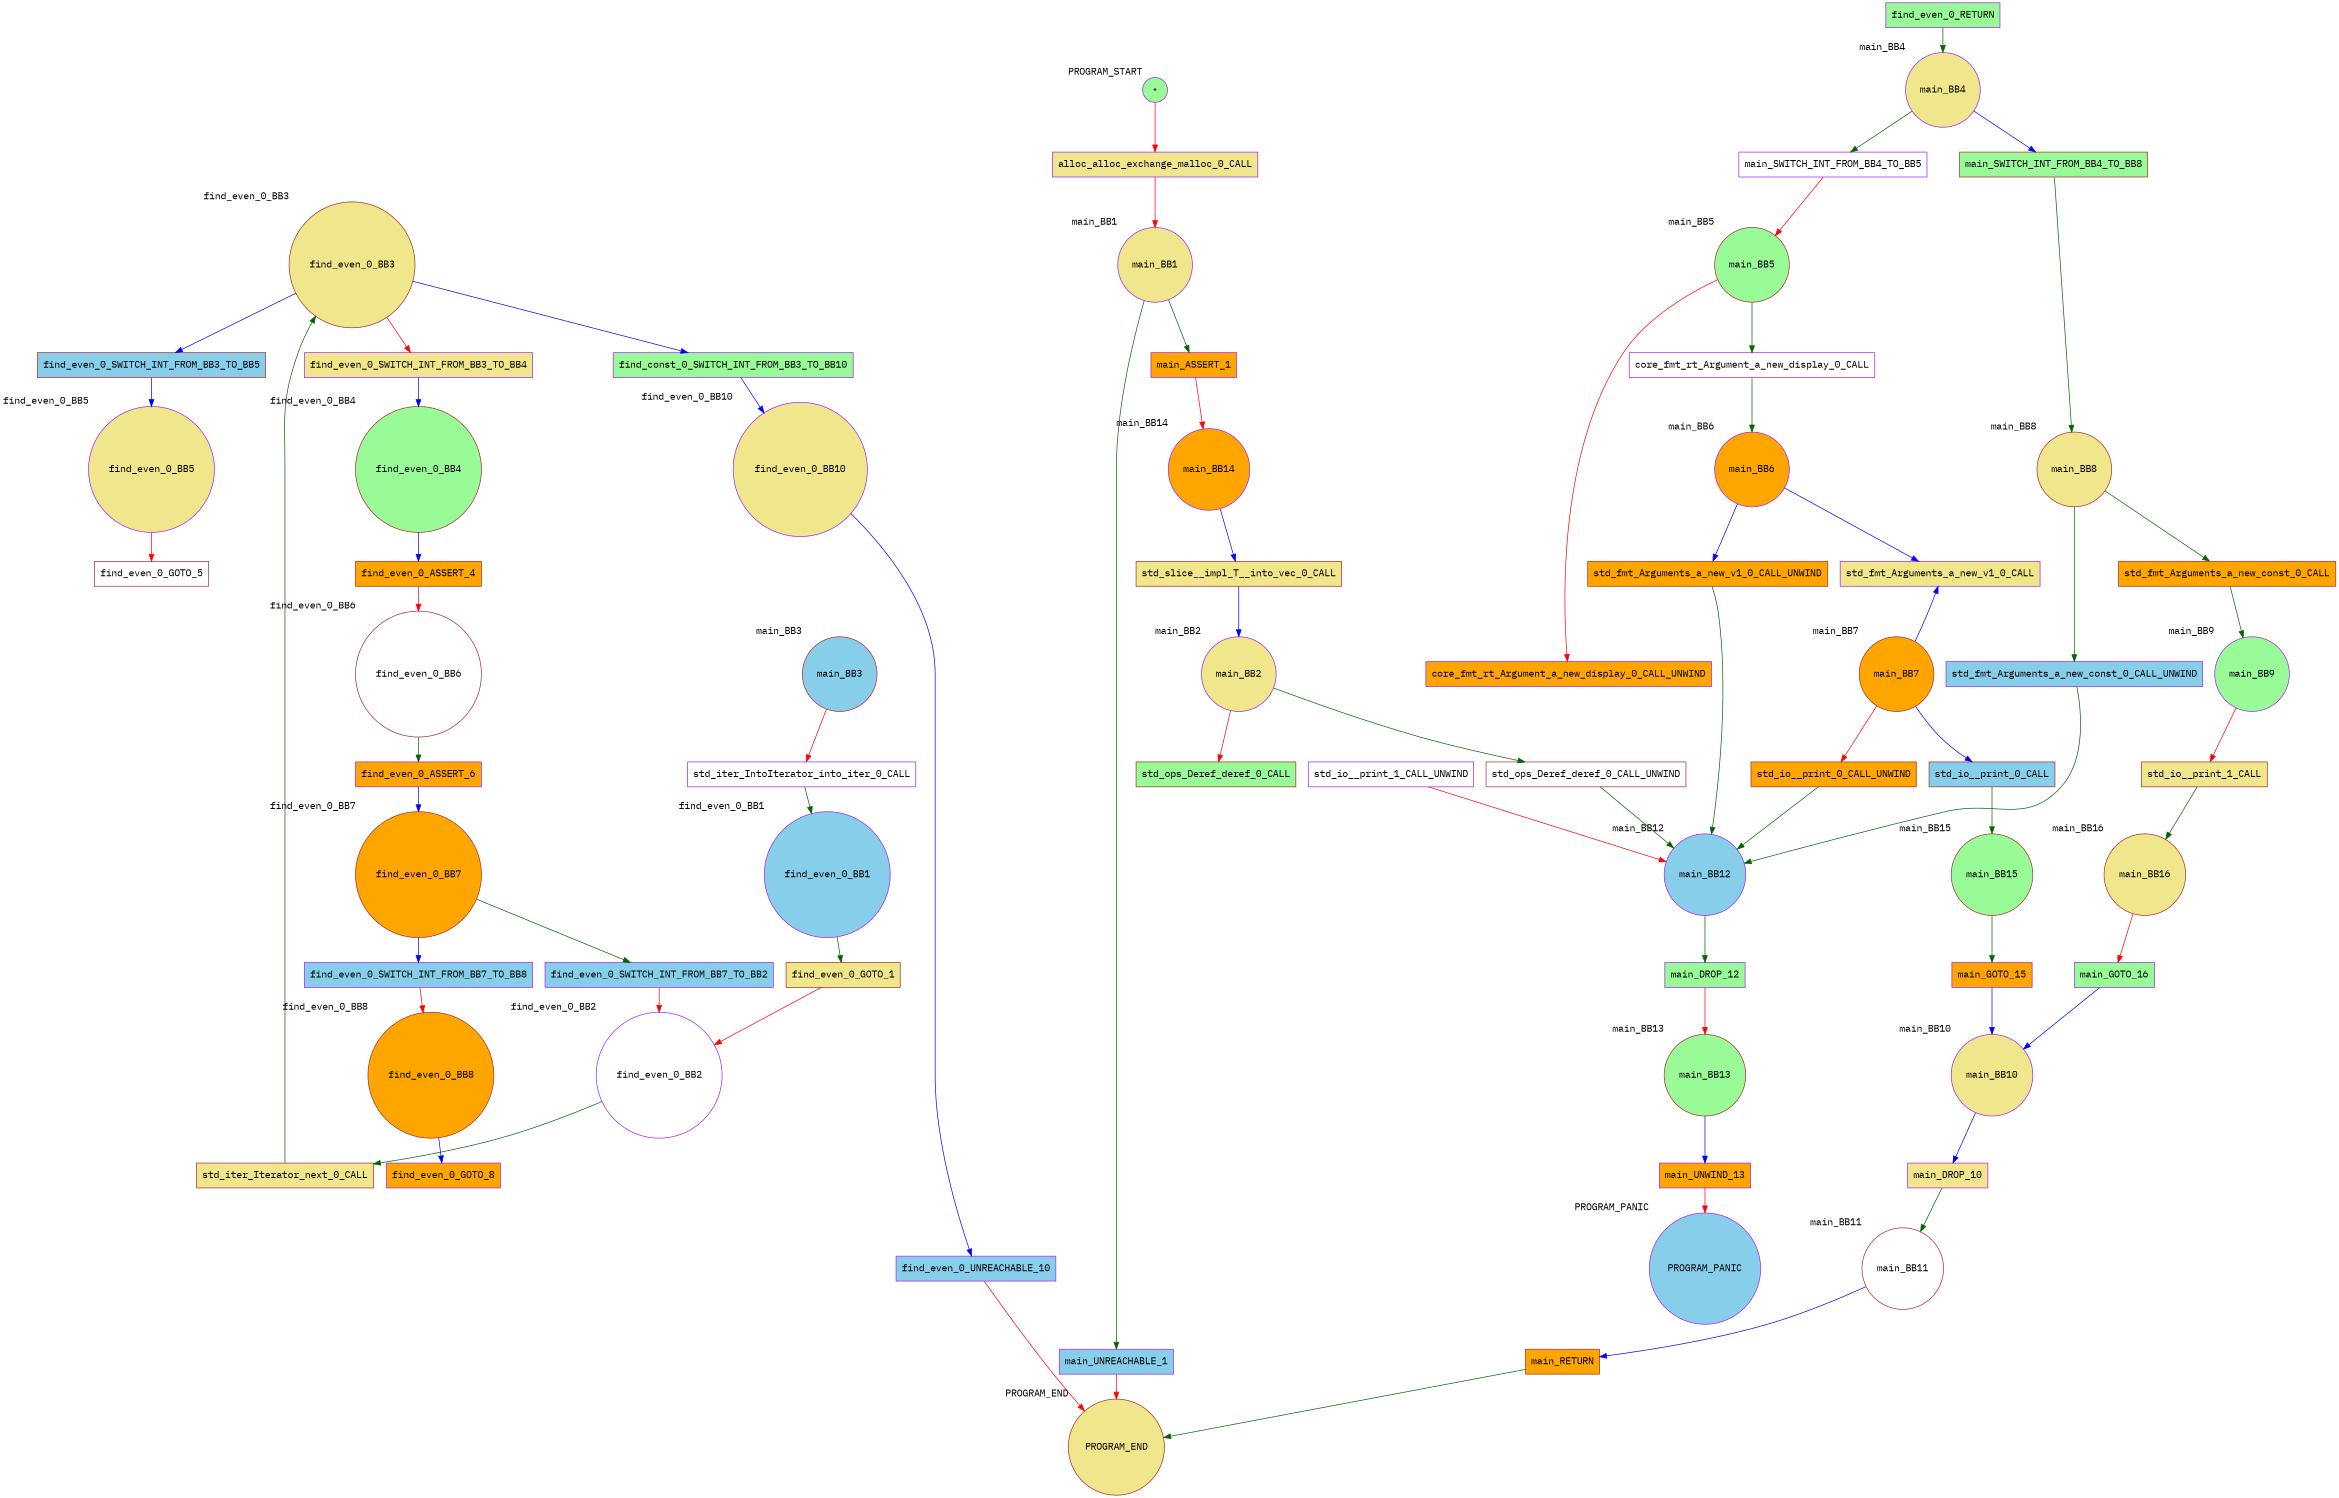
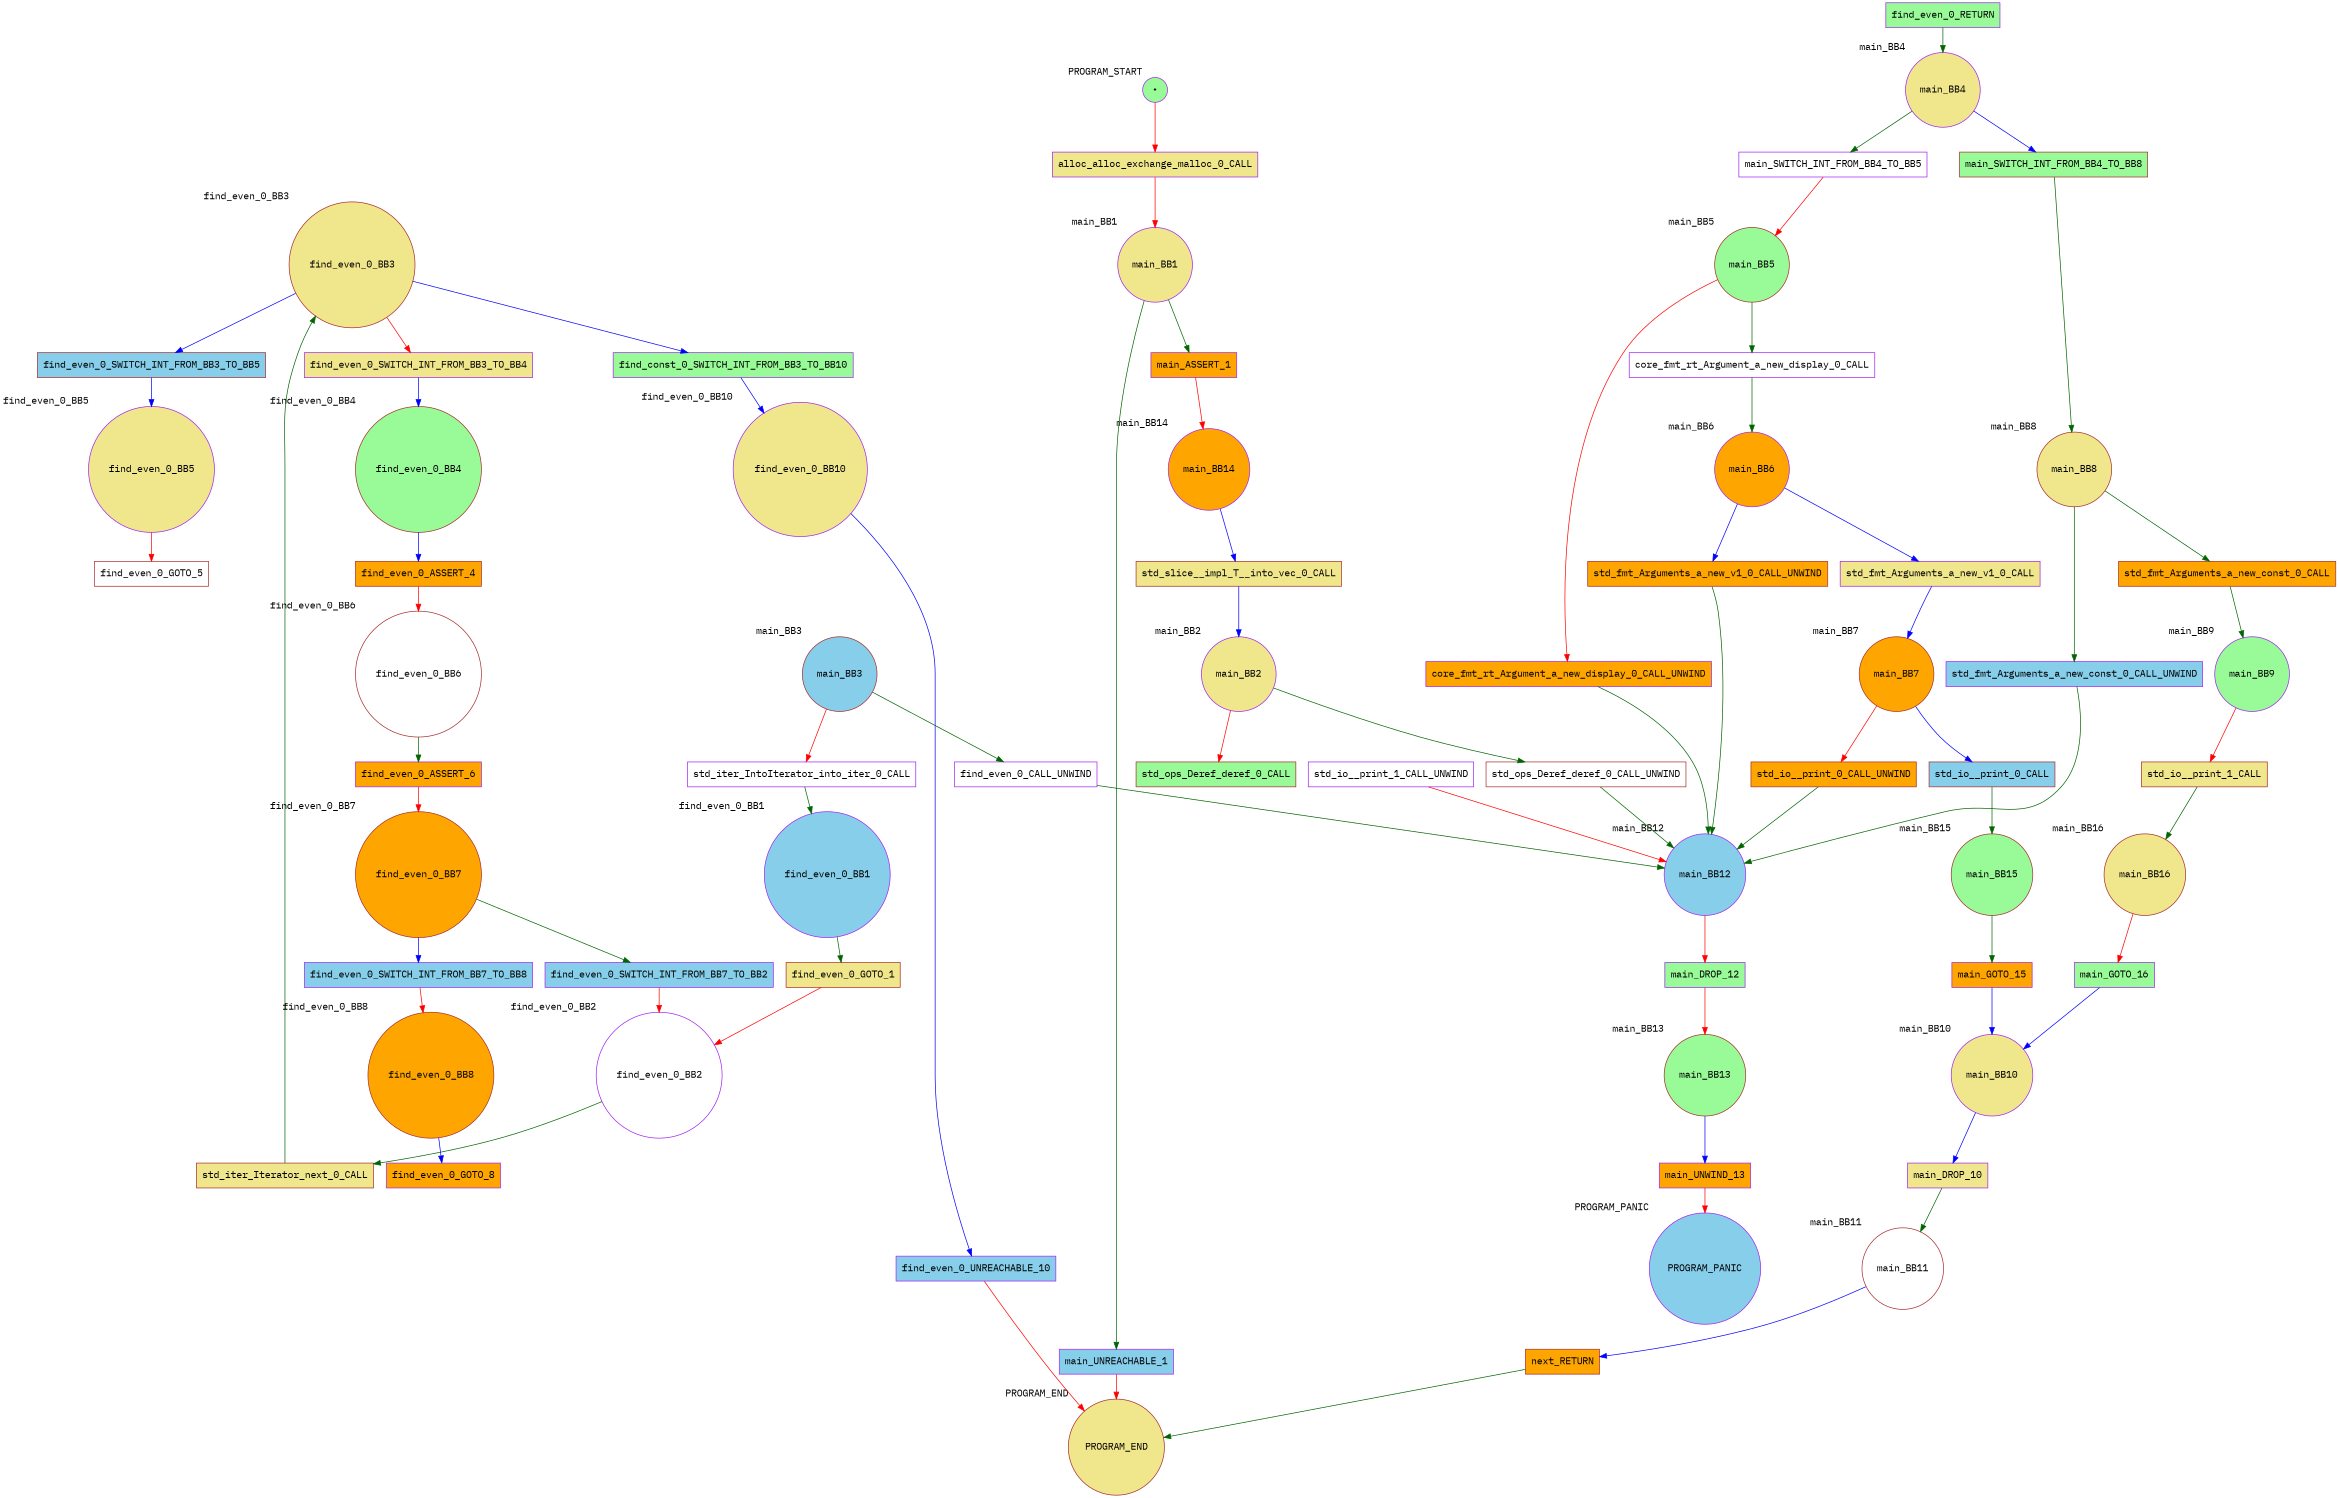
edge "main_BB7 main_BB7" -> "std_fmt_Arguments_a_new_v1_0_CALL": reversed
edge "core_fmt_rt_Argument_a_new_display_0_CALL_UNWIND" -> "main_BB12 main_BB12": added
node "find_even_0_CALL_UNWIND": added
edge "find_even_0_ASSERT_6" -> "find_even_0_BB7 find_even_0_BB7": color blue -> red
edge "main_BB12 main_BB12" -> "main_DROP_12": color darkgreen -> red
node "main_RETURN": label "main_RETURN" -> "next_RETURN"
